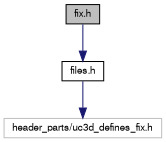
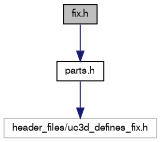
node "files.h": label "files.h" -> "parts.h"
node "header_parts/uc3d_defines_fix.h": label "header_parts/uc3d_defines_fix.h" -> "header_files/uc3d_defines_fix.h"
